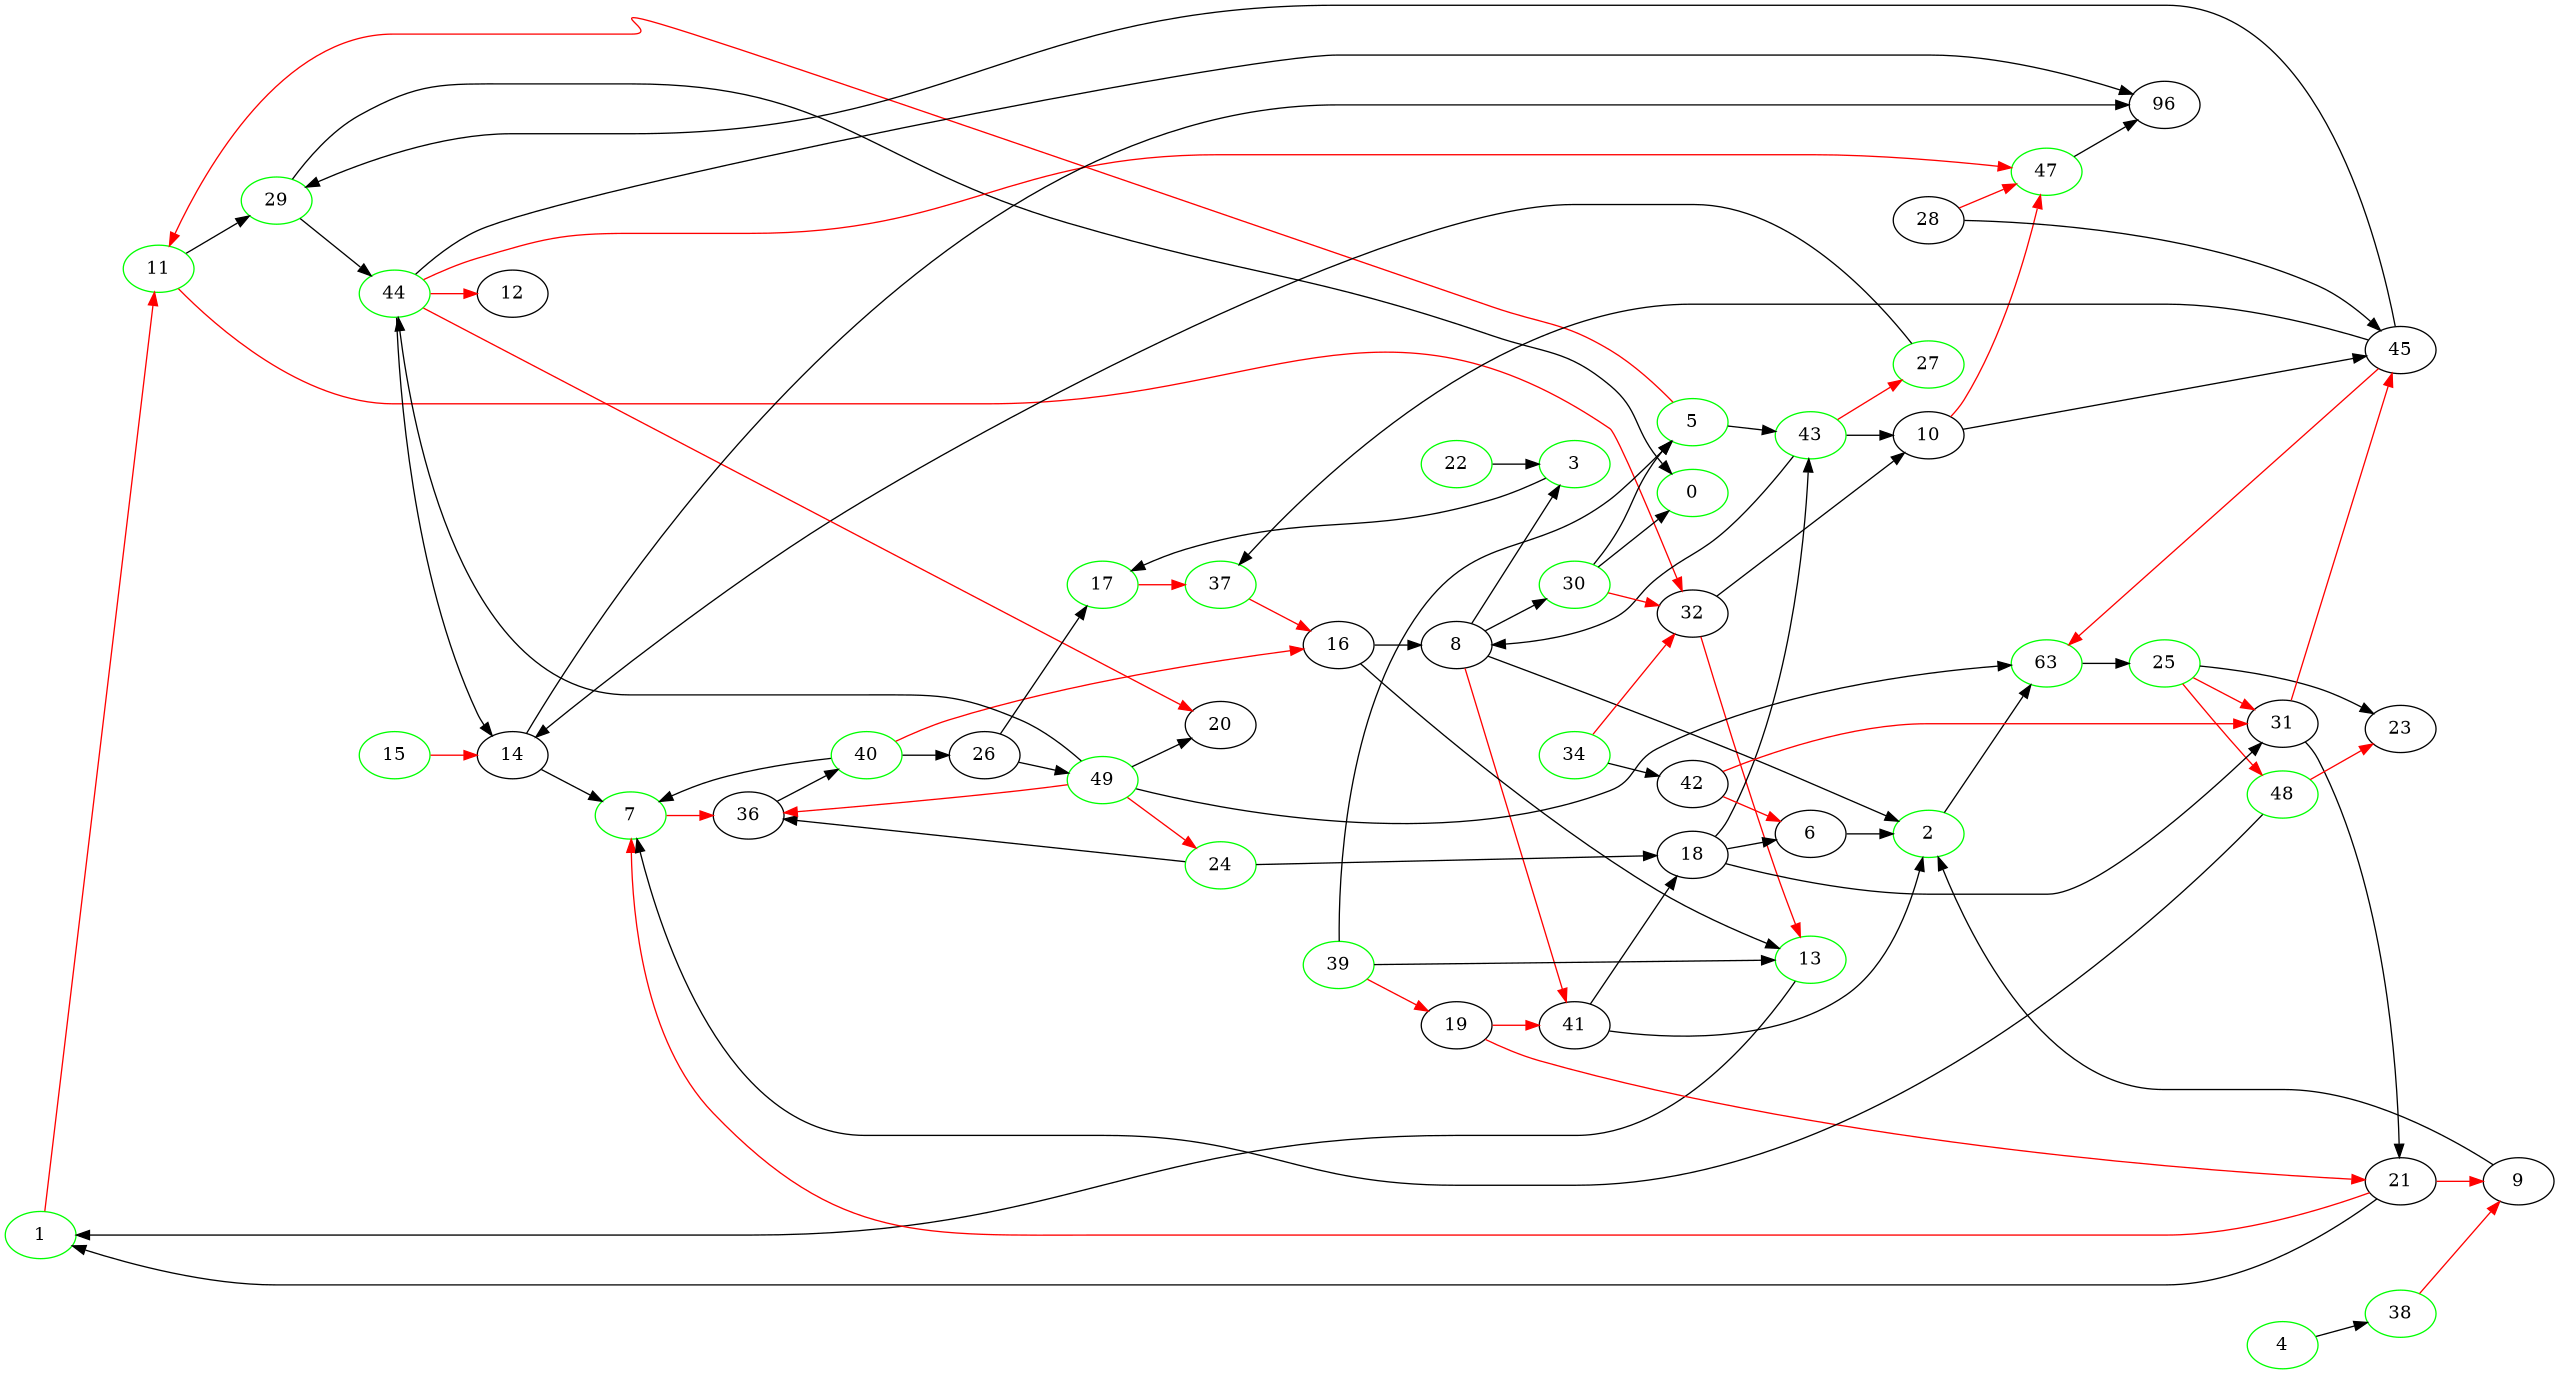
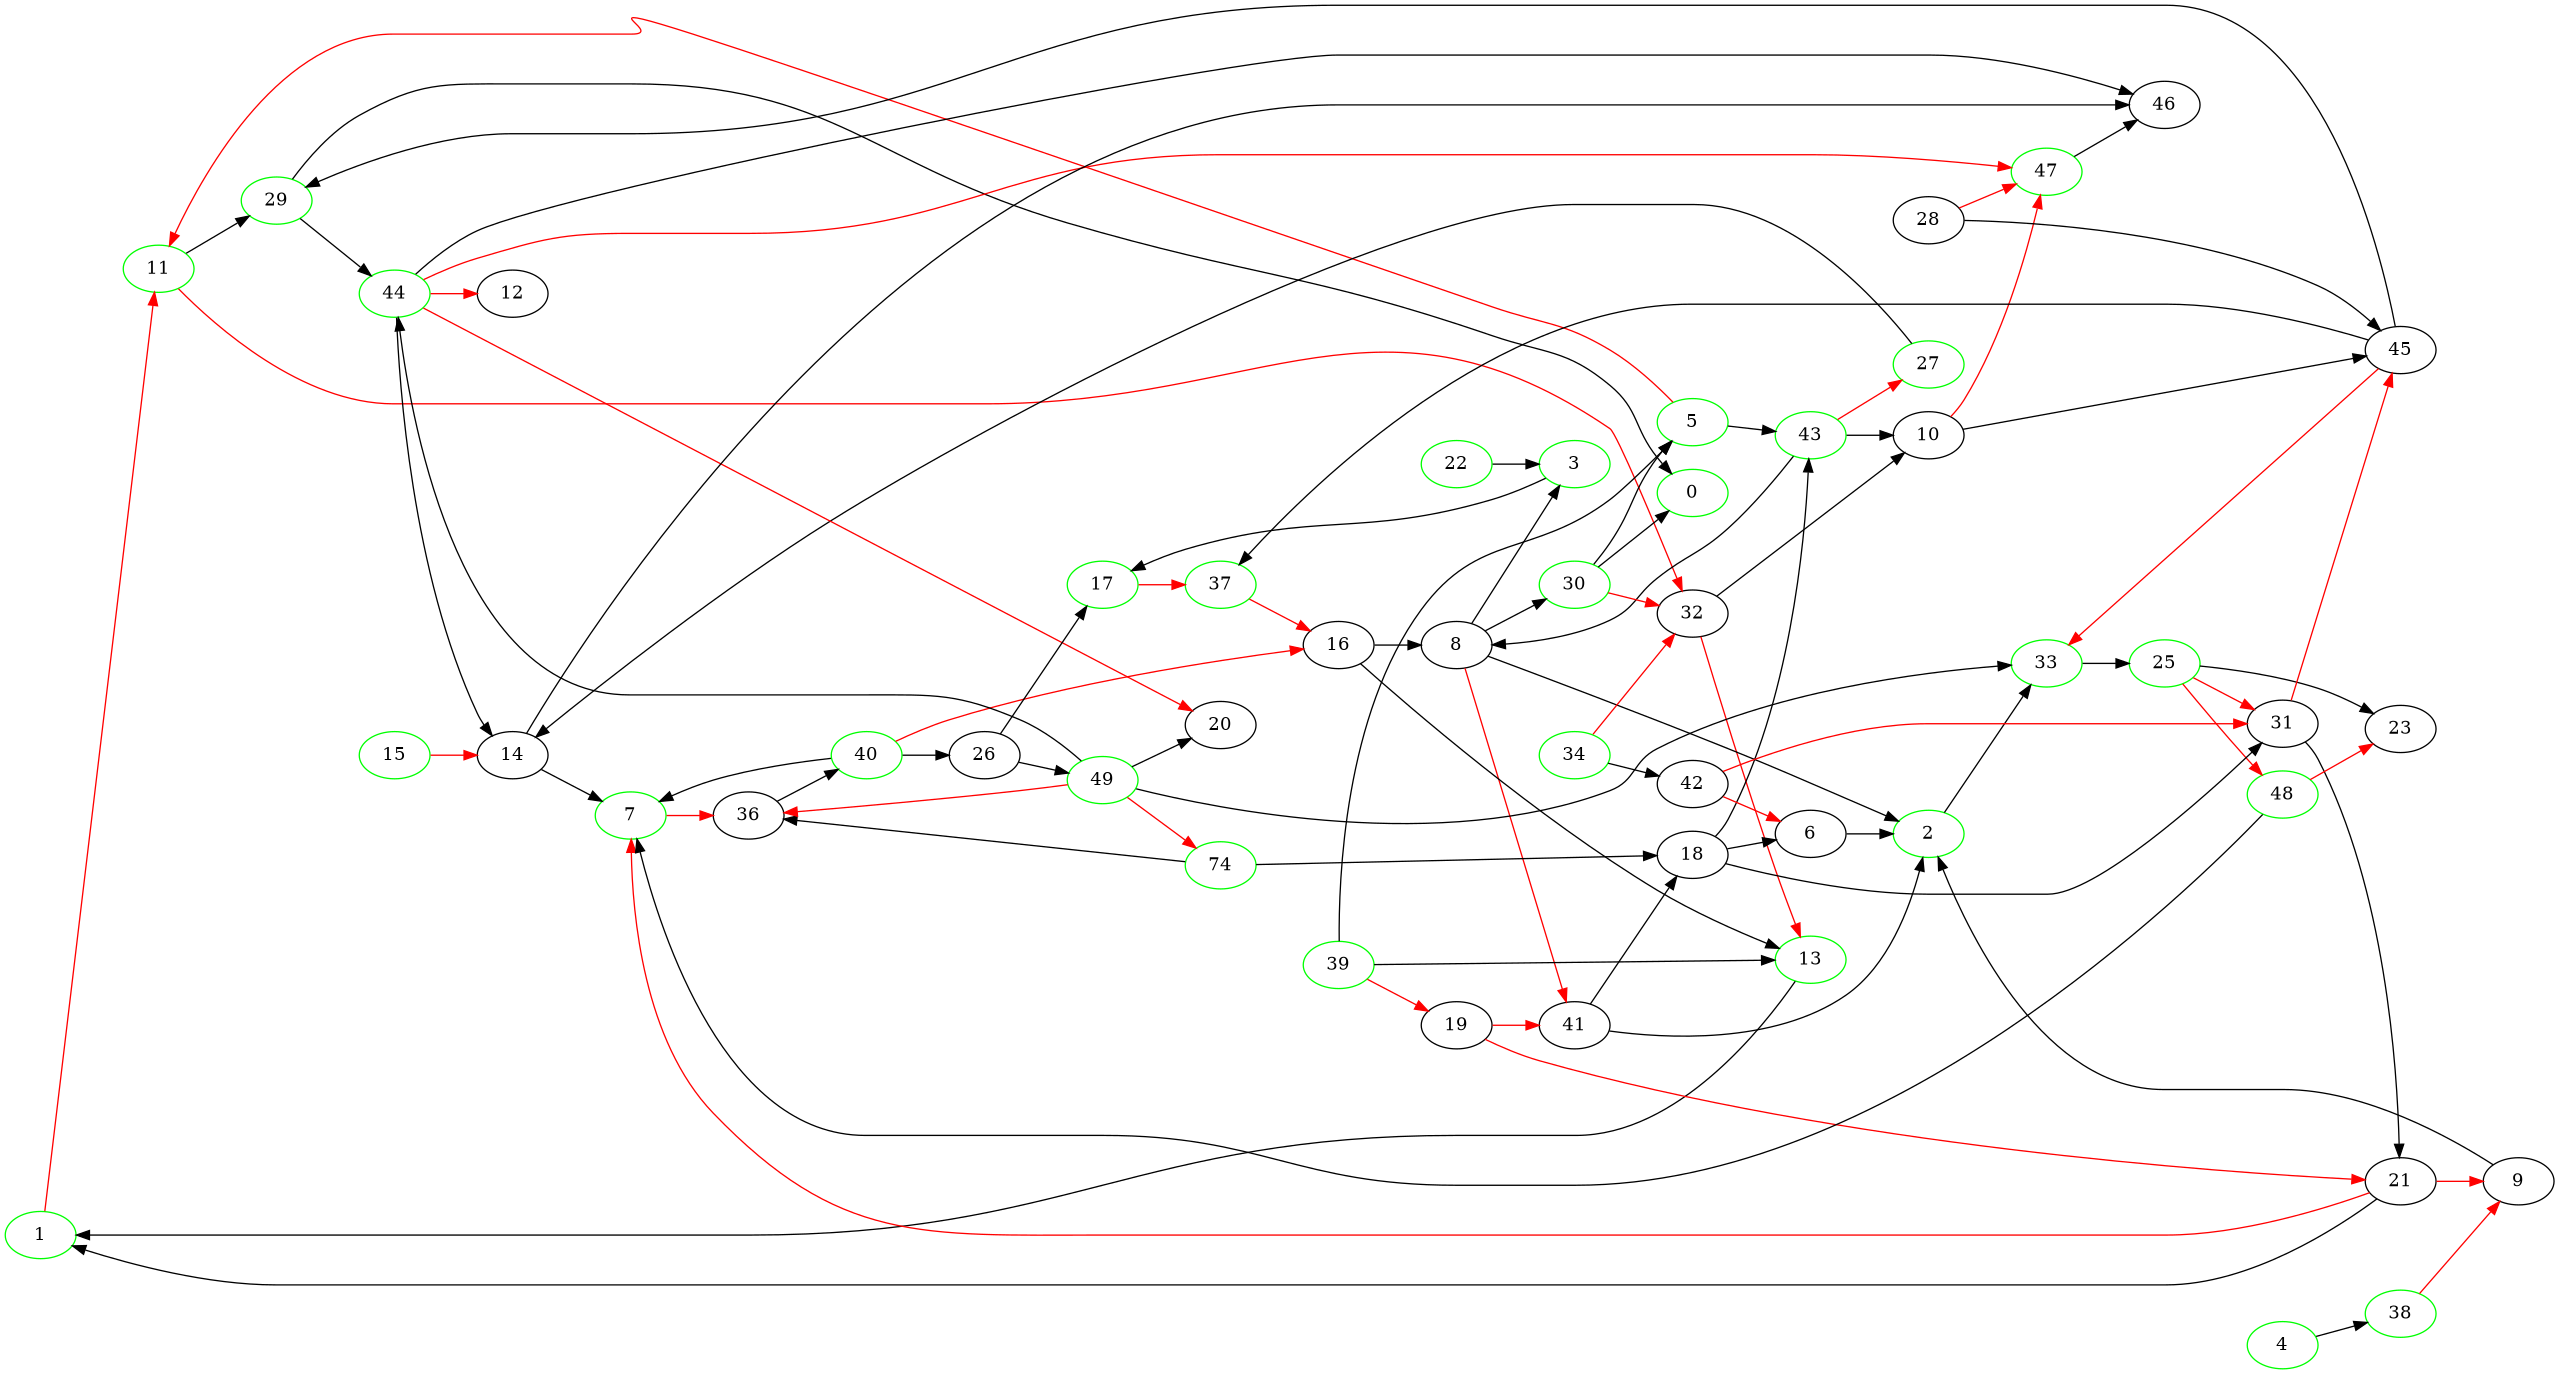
node "96": label "96" -> "46"
node "63": label "63" -> "33"
node "24": label "24" -> "74"
